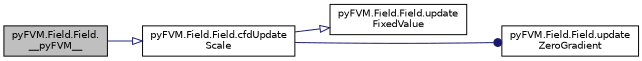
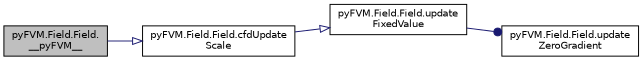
edge "pyFVM.Field.Field.cfdUpdate Scale" -> "pyFVM.Field.Field.update ZeroGradient": now "pyFVM.Field.Field.update FixedValue" -> "pyFVM.Field.Field.update ZeroGradient"
